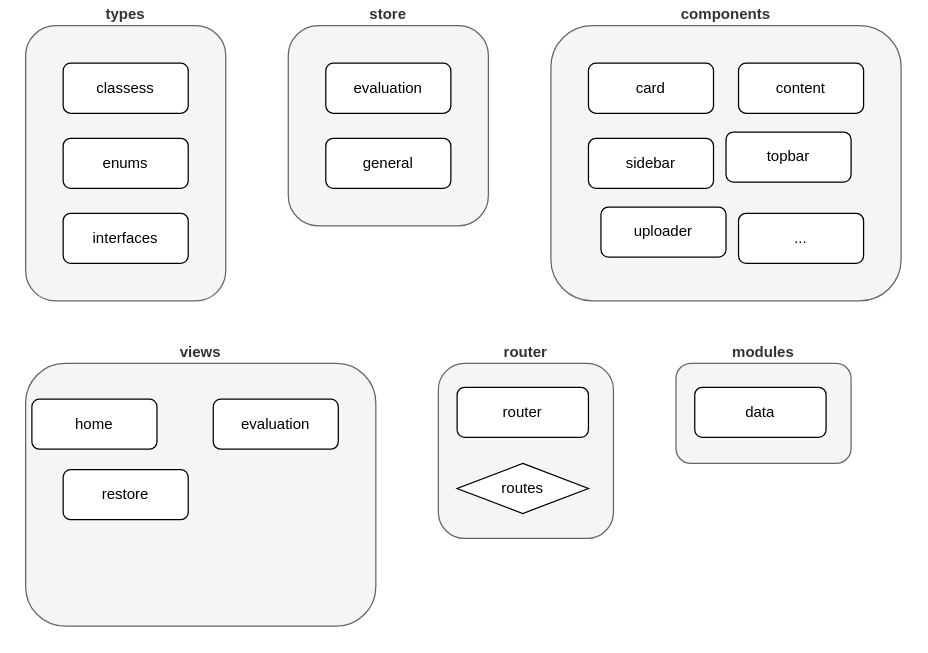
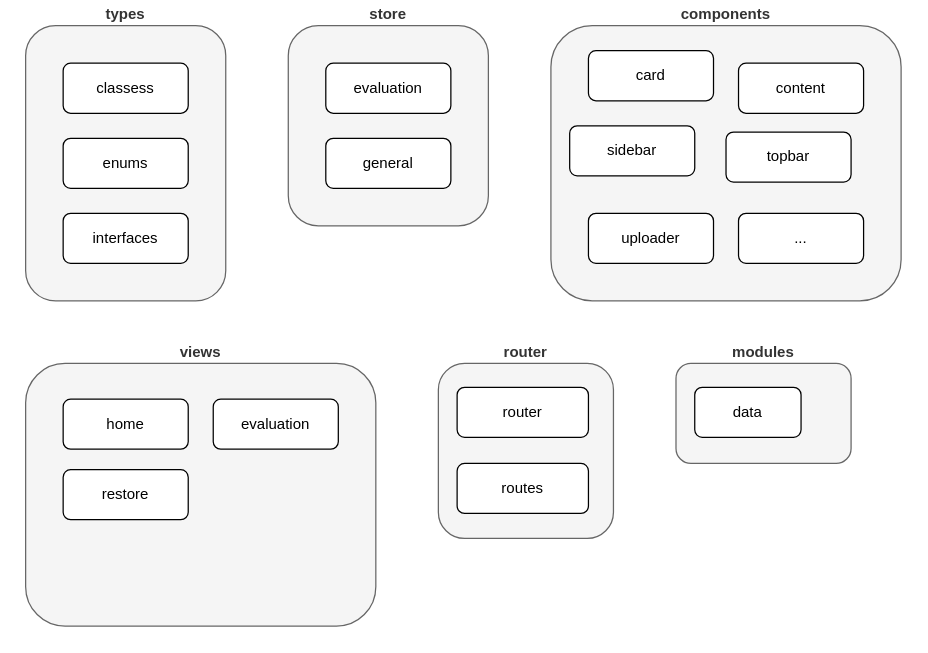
node "card": moved (651, 88) -> (651, 76)
node "sidebar": moved (651, 163) -> (632, 151)
node "uploader": moved (663, 232) -> (651, 238)
node "data": size 131x50 -> 106x50
node "home": moved (94, 424) -> (126, 424)
node "routes": shape diamond -> rounded rectangle
